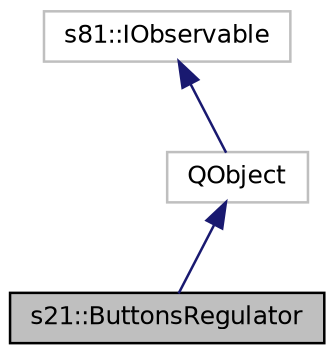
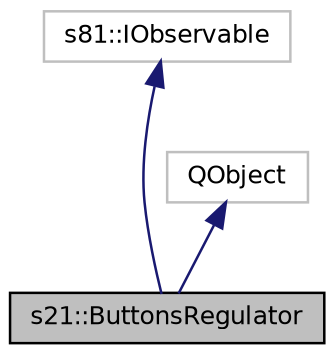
edge "QObject" -> "s81::IObservable": now "s21::ButtonsRegulator" -> "s81::IObservable"
